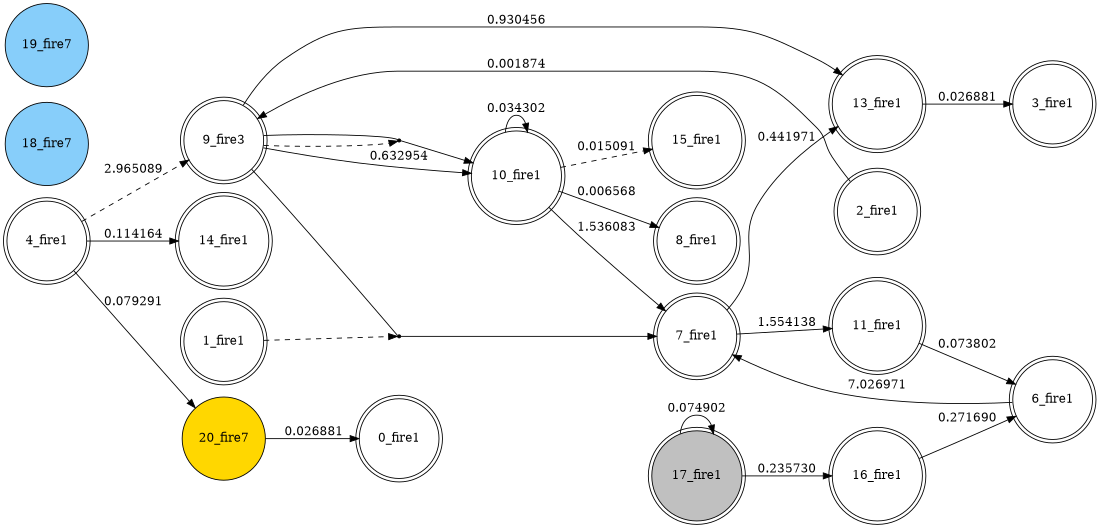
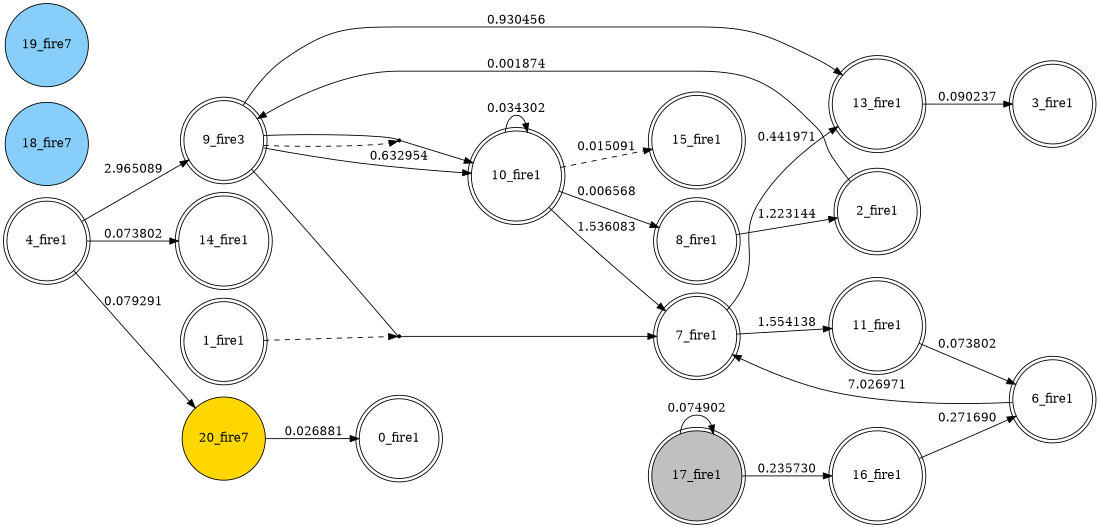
edge "13_fire1" -> "3_fire1": label "0.026881" -> "0.090237"
edge "4_fire1" -> "9_fire3": style dashed -> solid
edge "8_fire1" -> "2_fire1": added, label "1.223144"
edge "4_fire1" -> "14_fire1": label "0.114164" -> "0.073802"
